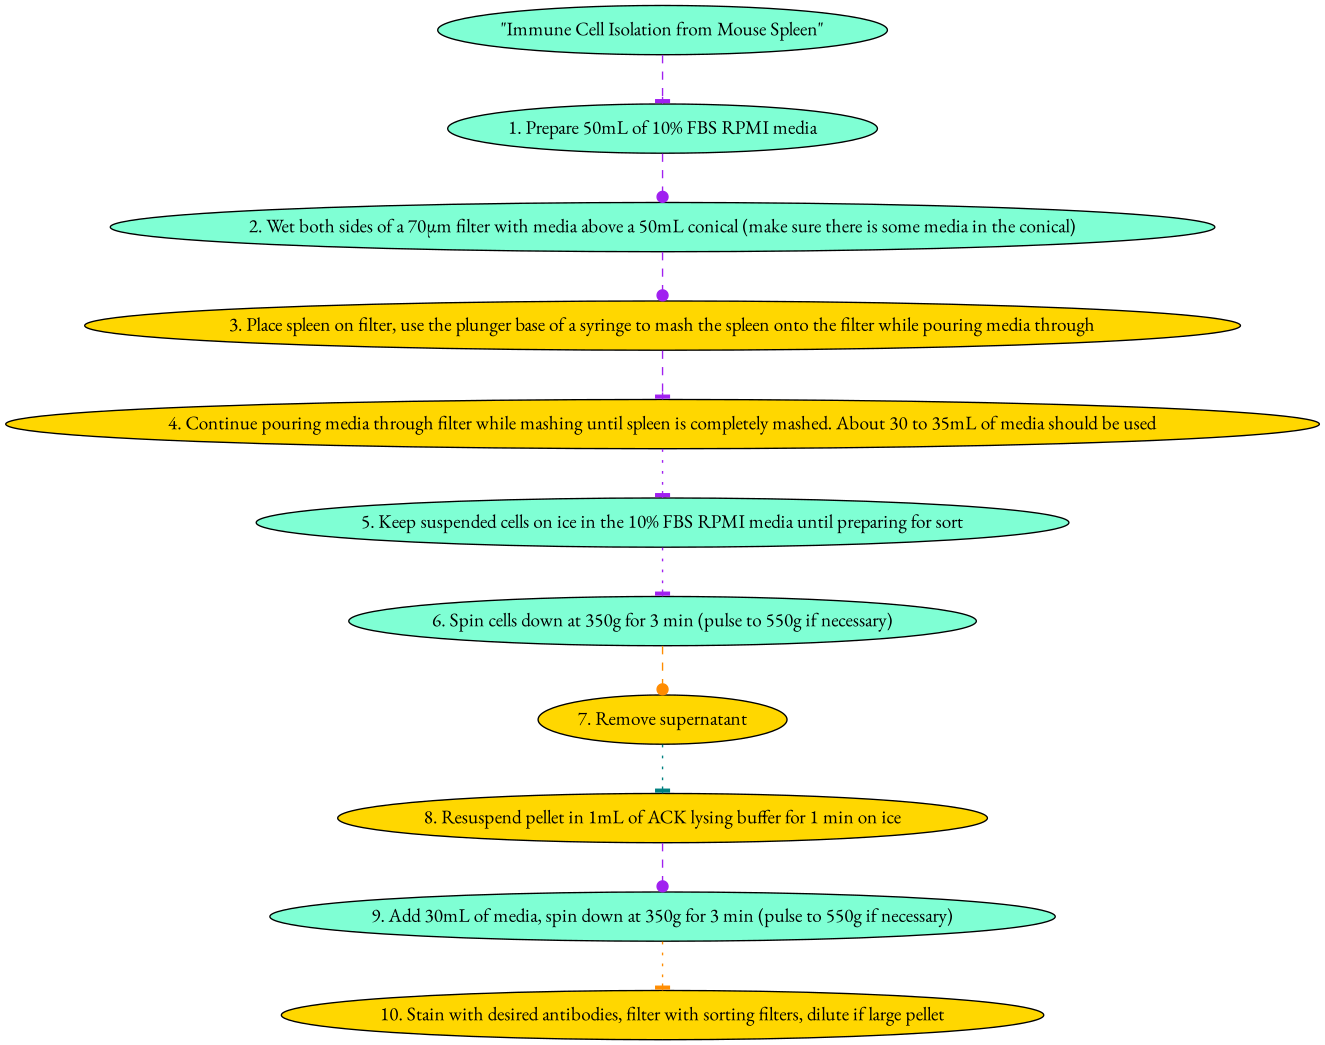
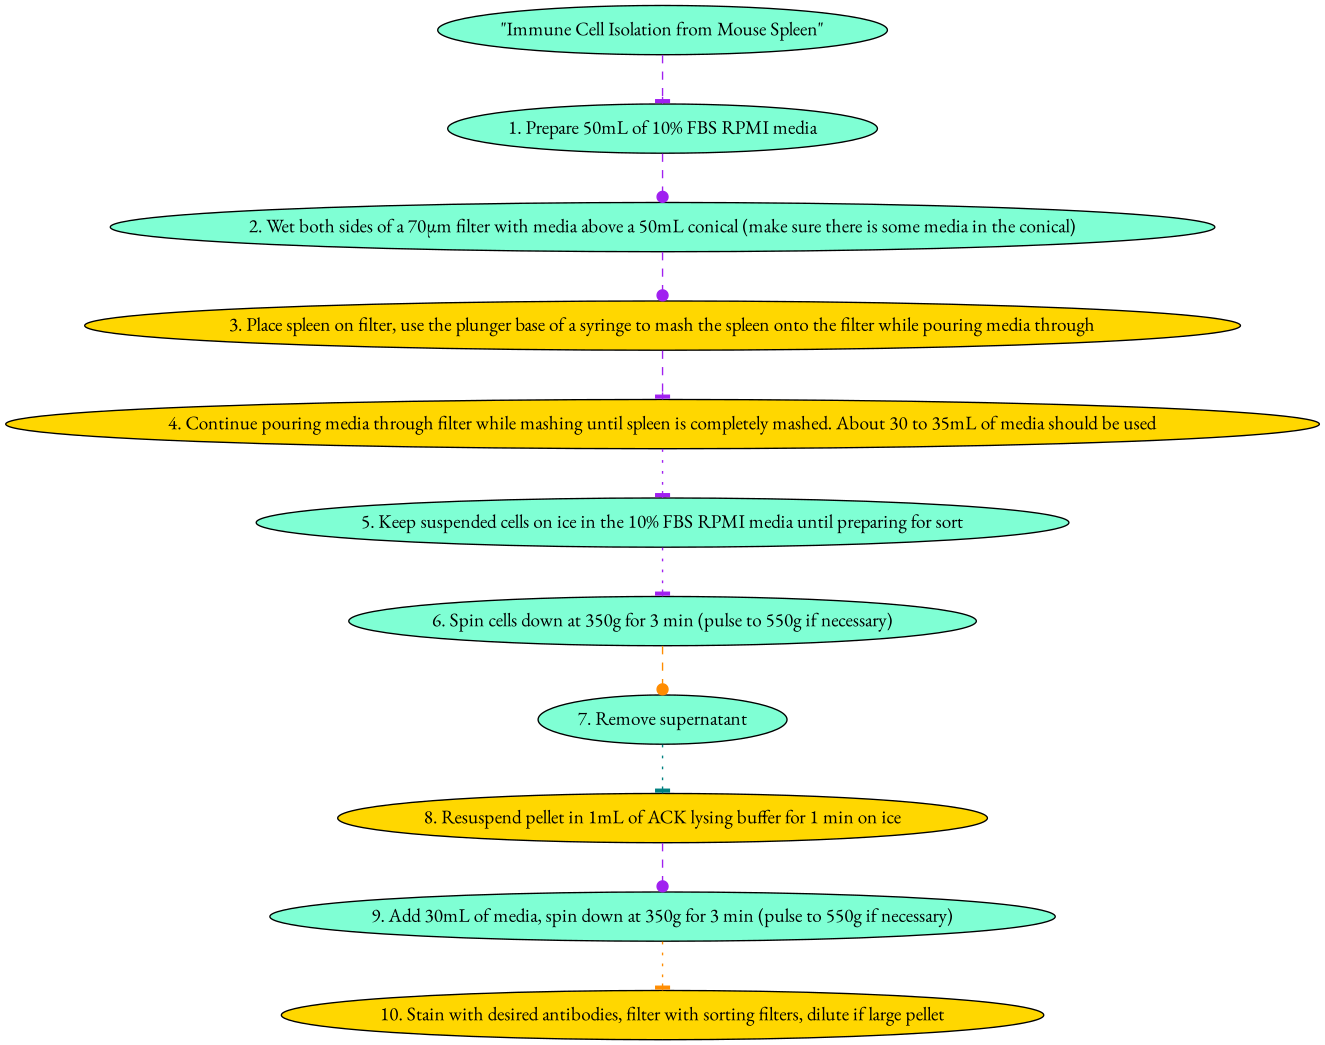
node "7. Remove supernatant": fillcolor gold -> aquamarine
